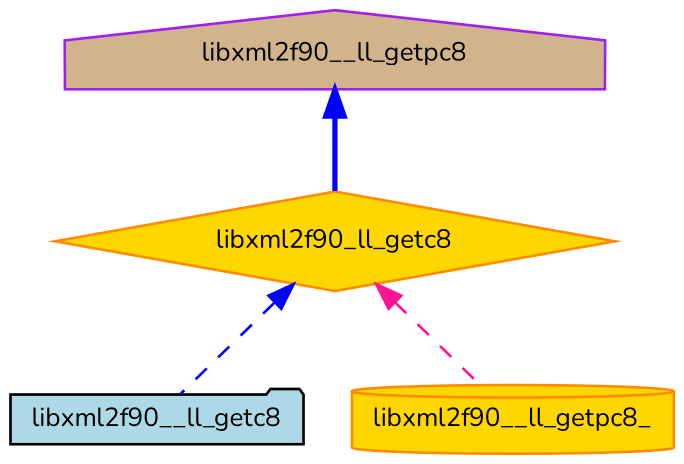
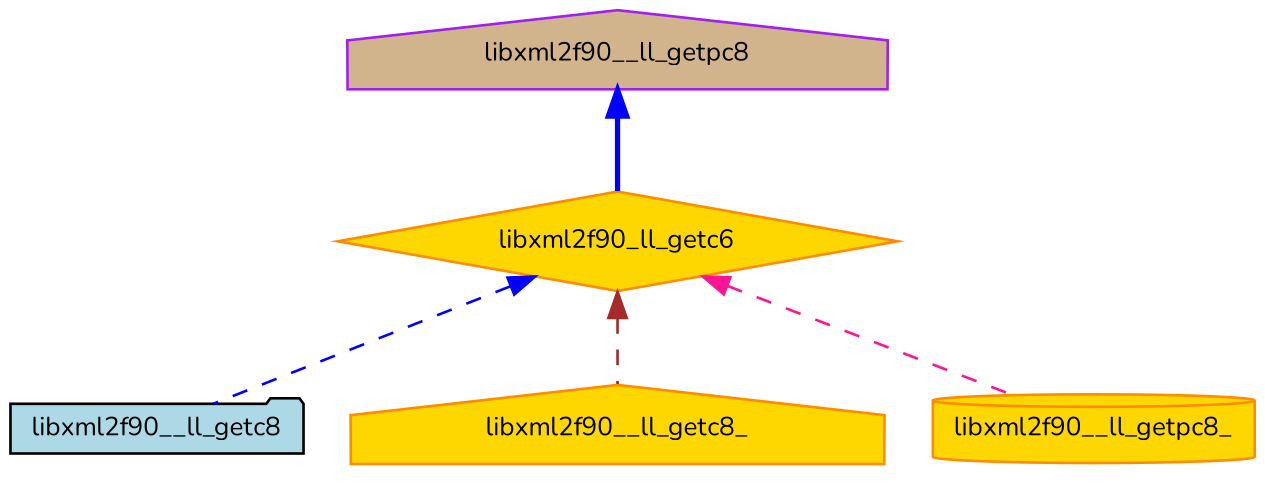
node "libxml2f90_ll_getc8": label "libxml2f90_ll_getc8" -> "libxml2f90_ll_getc6"
node "libxml2f90__ll_getc8_": added
